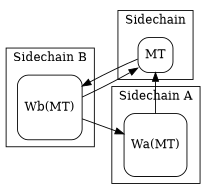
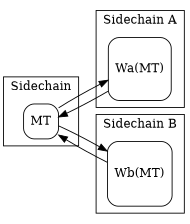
edge "Wb(MT)" -> "Wa(MT)": now "MT" -> "Wa(MT)"
